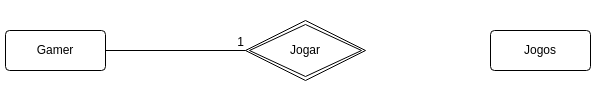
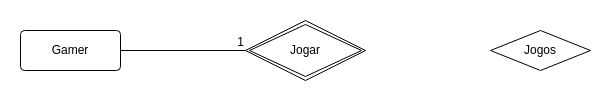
node "Gamer": moved (56, 51) -> (71, 51)
node "Jogos": shape rounded rectangle -> diamond
